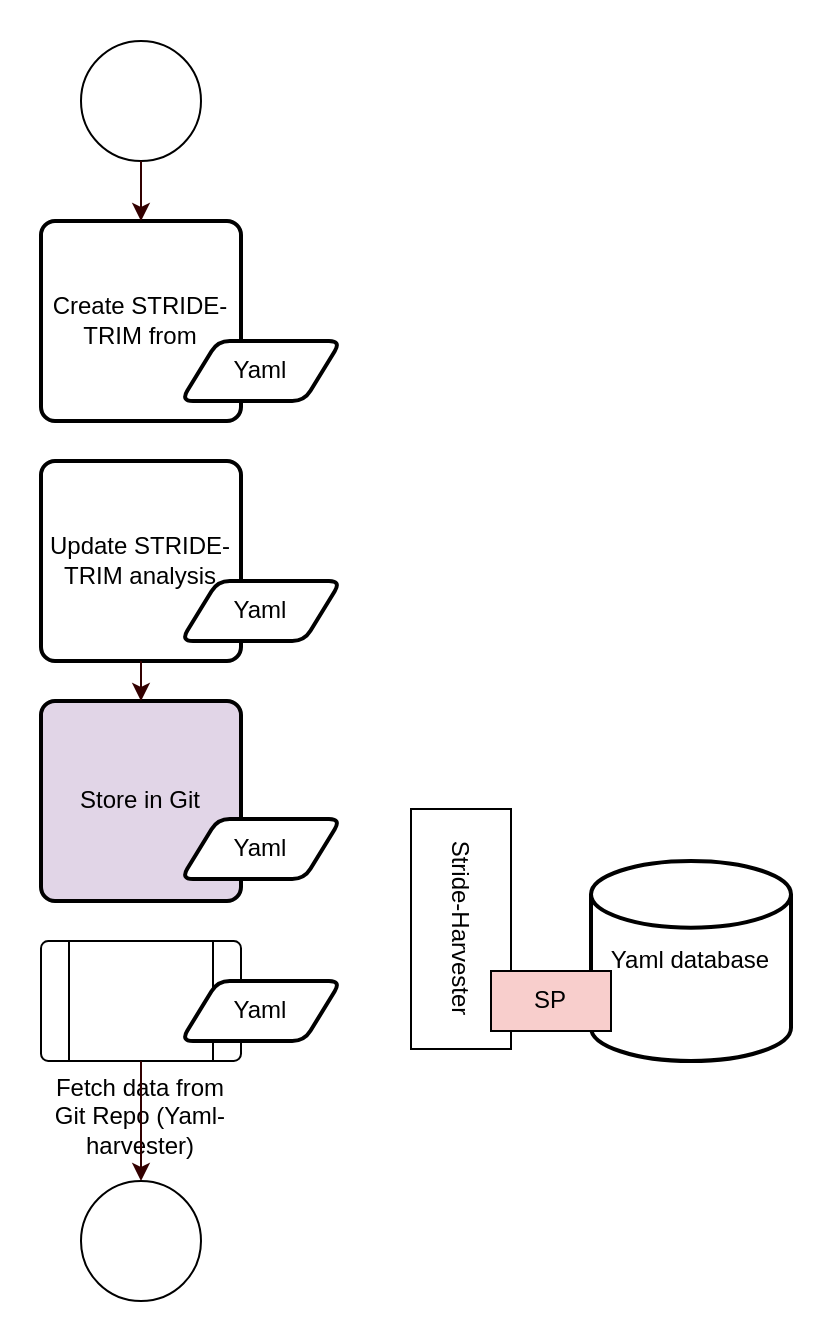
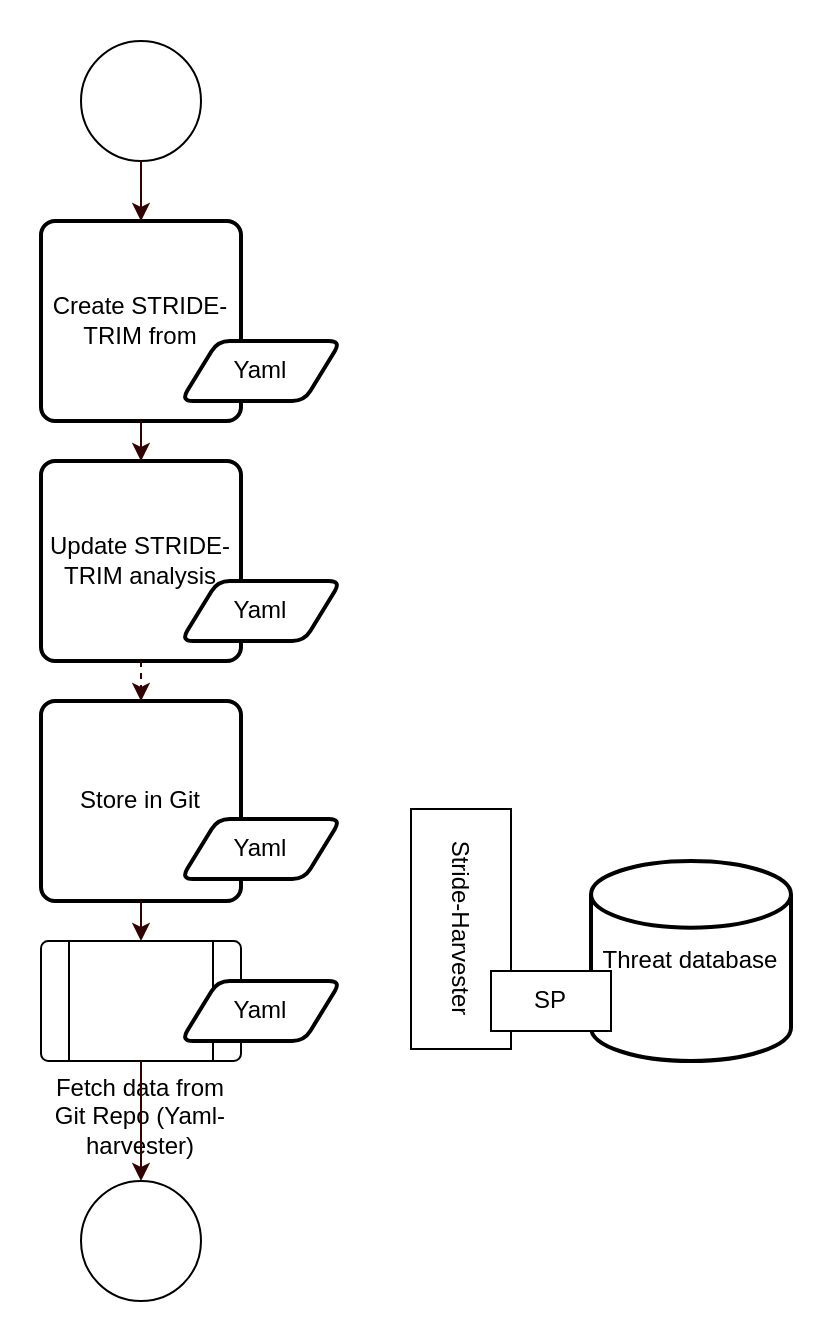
edge "Create STRIDE-TRIM from" -> "Update STRIDE-TRIM analysis": added
edge "Update STRIDE-TRIM analysis" -> "Store in Git": style solid -> dashed
node "Store in Git": fillcolor #e1d5e7 -> #ffffff
edge "Store in Git" -> "Fetch data from Git Repo (Yaml-harvester)": added
node "Yaml database": label "Yaml database" -> "Threat database"
node "SP": fillcolor #f8cecc -> #ffffff
